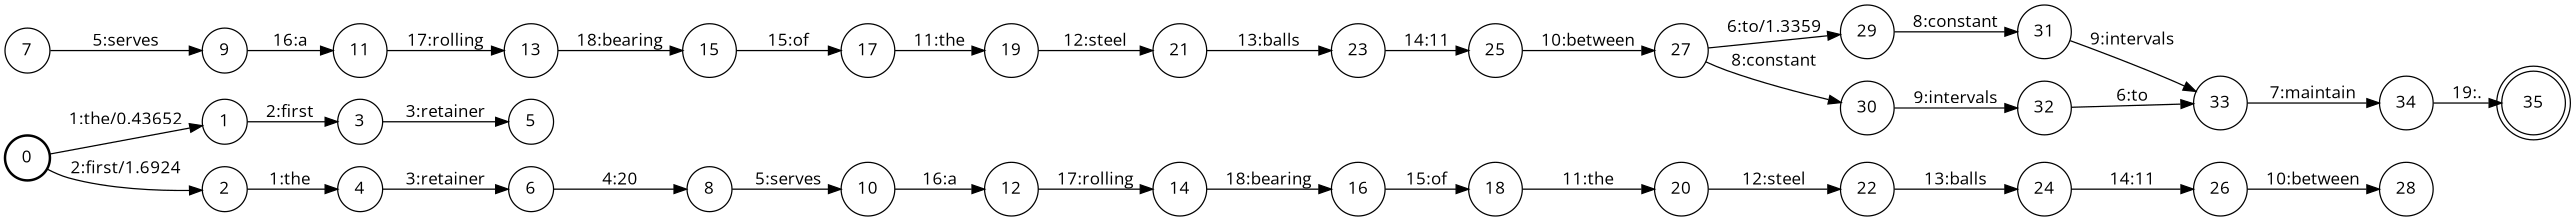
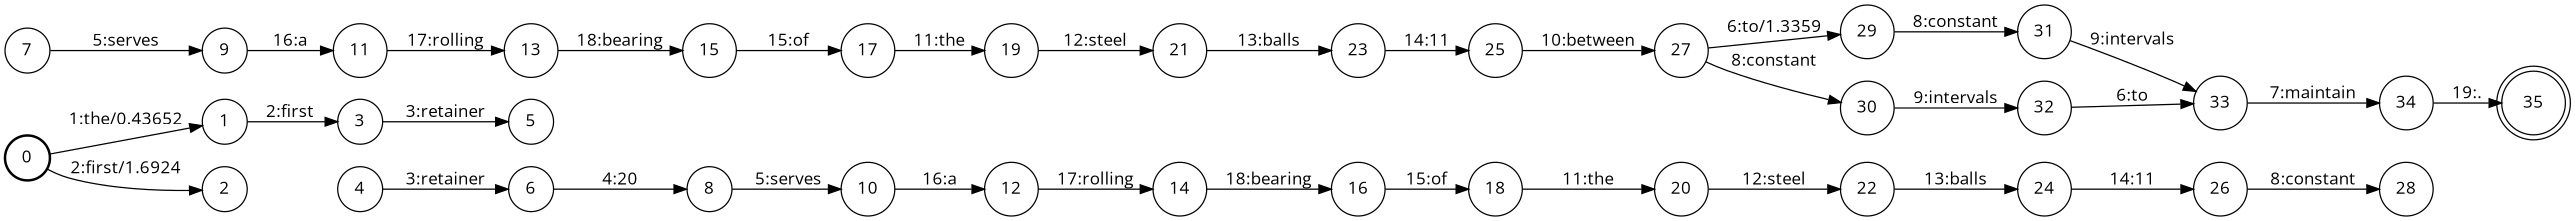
edge "26" -> "28": label "10:between" -> "8:constant"
edge "2" -> "4": removed, label "1:the"
